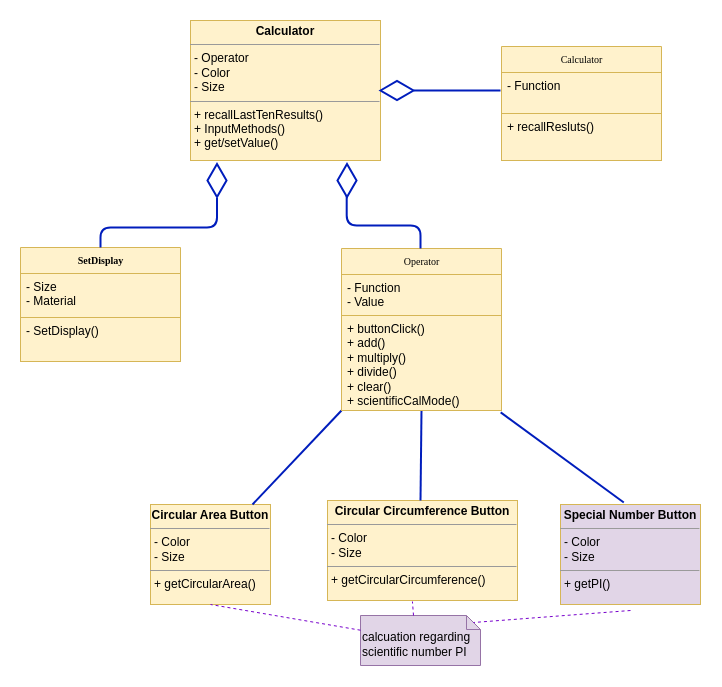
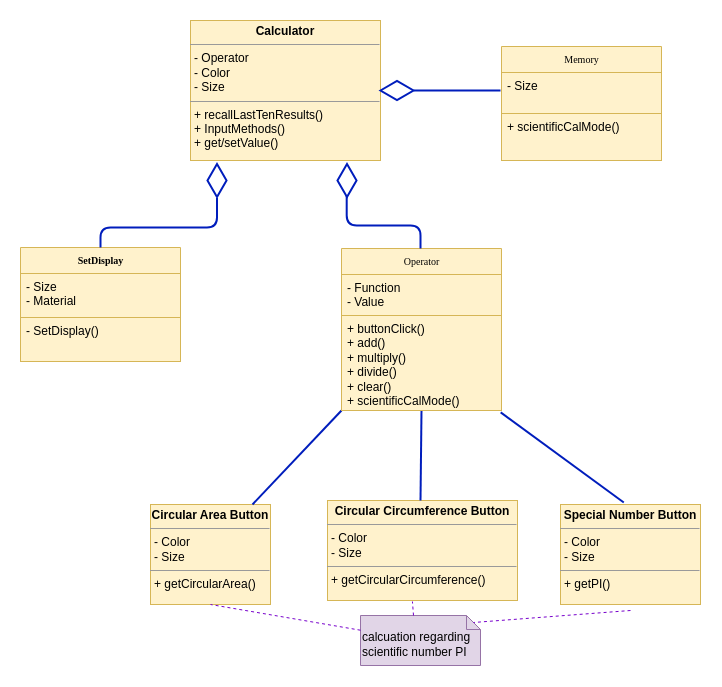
node "Calculator": label "Calculator" -> "Memory"
node "- Function": label "- Function" -> "- Size"
node "+ recallResluts()": label "+ recallResluts()" -> "+ scientificCalMode()"
node "Special Number Button - Color - Size + getPI()": fillcolor #e1d5e7 -> #fff2cc
